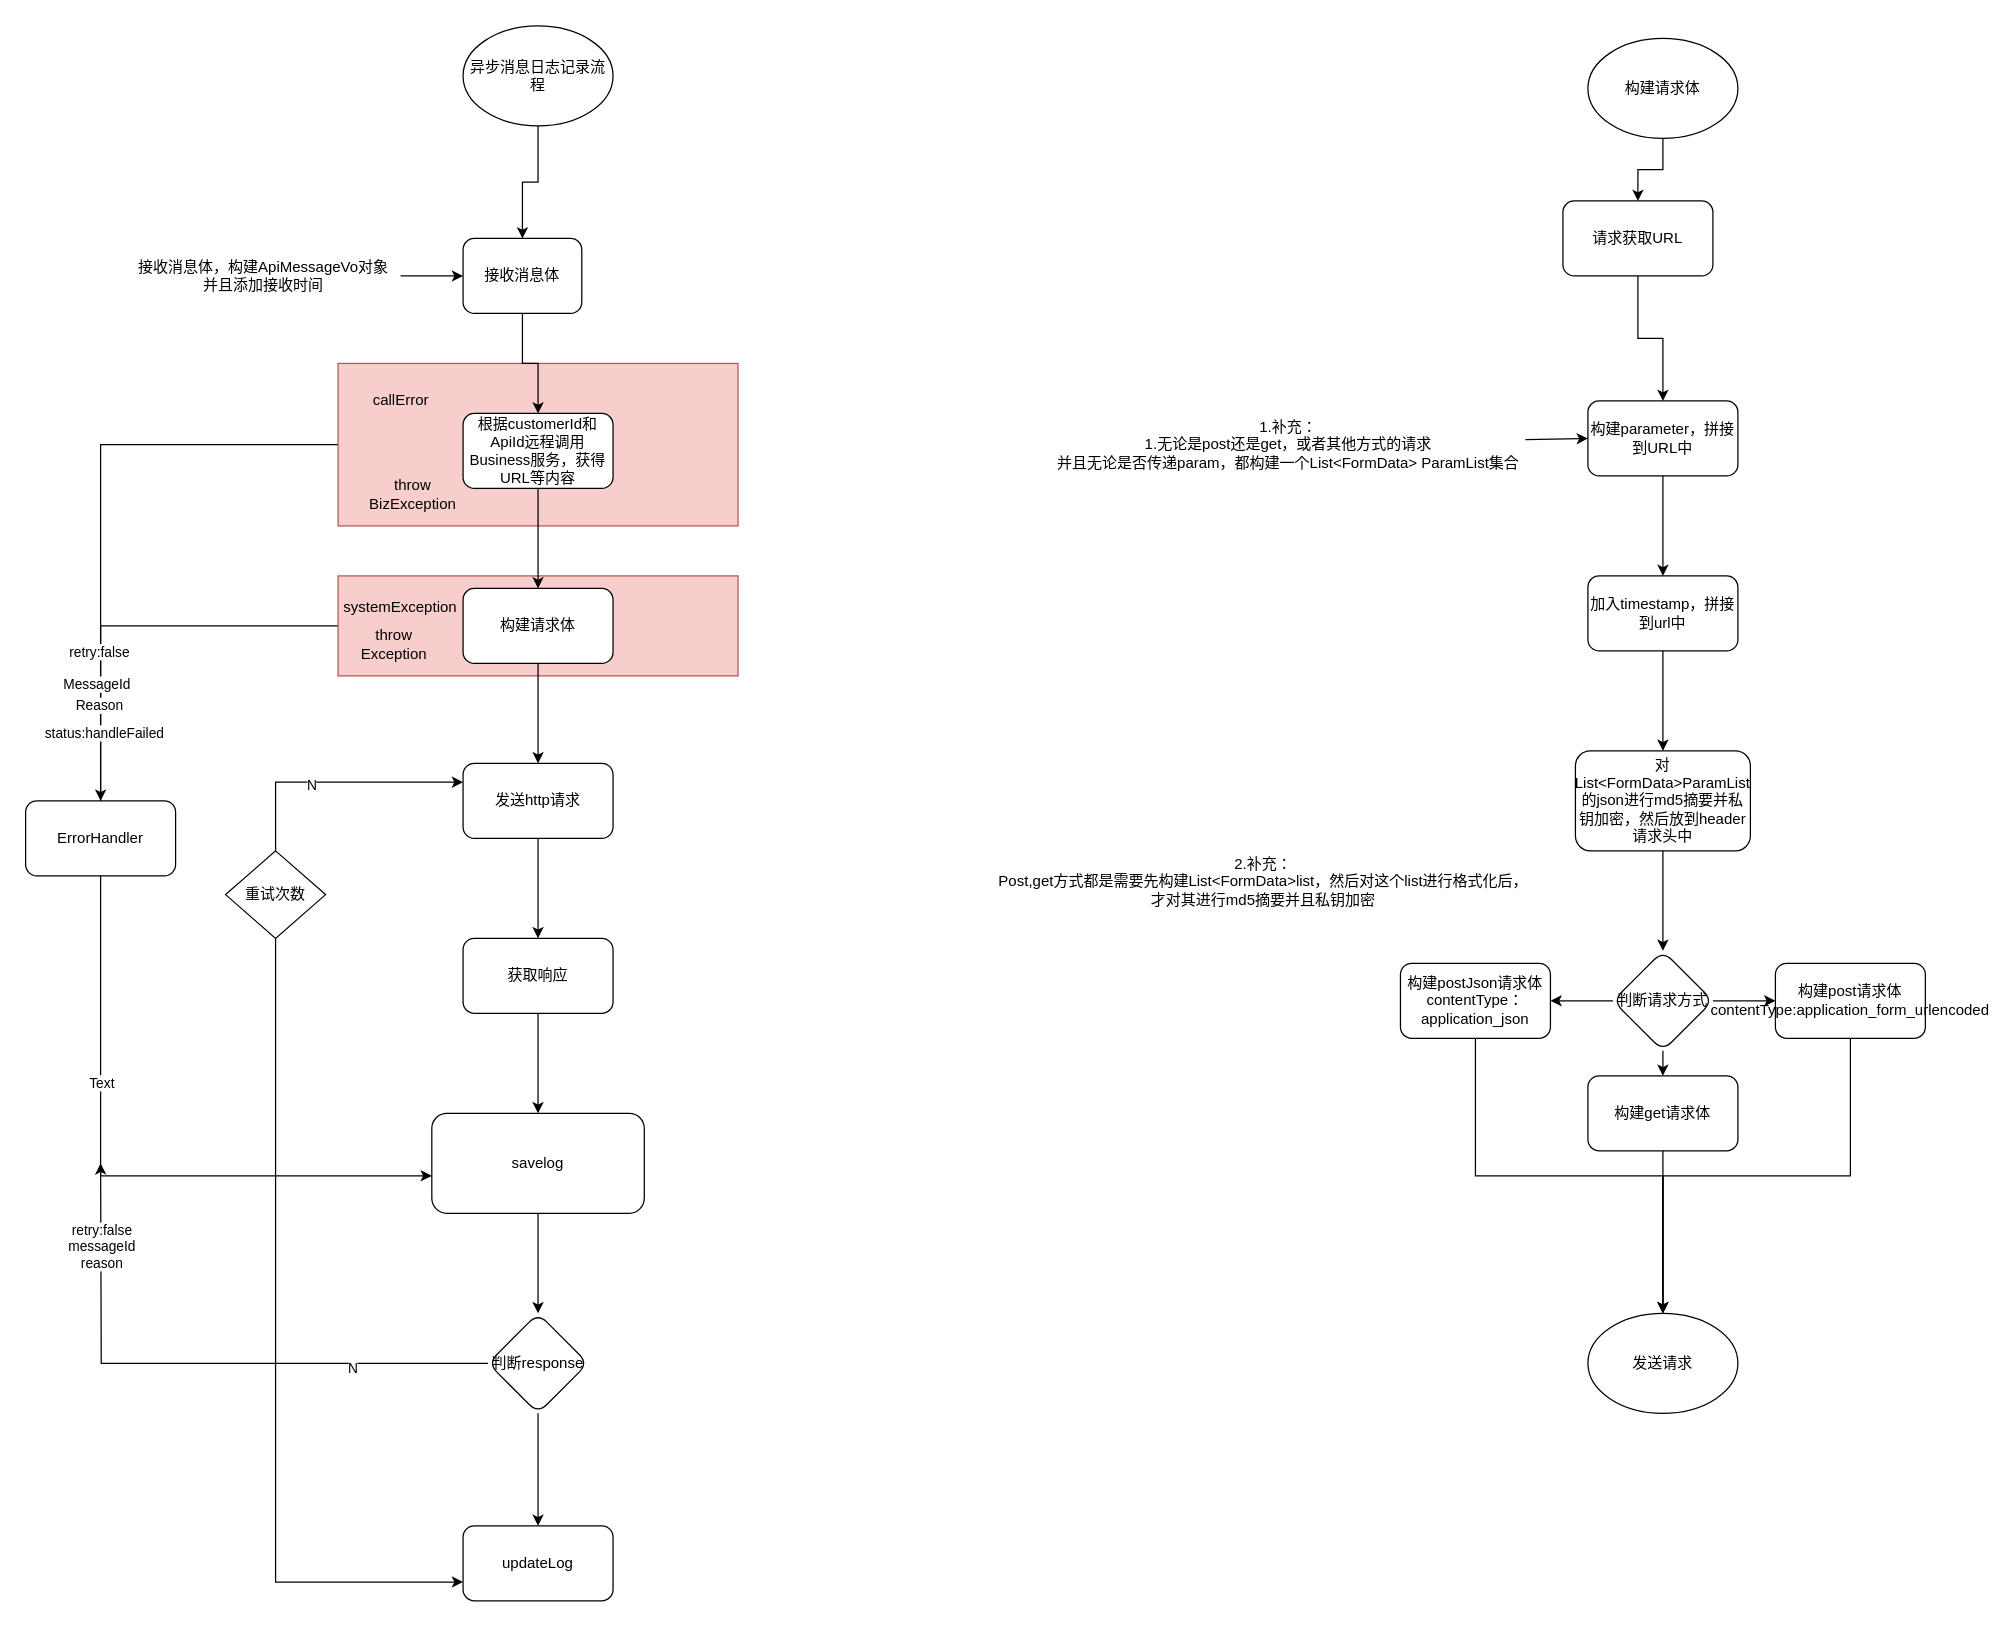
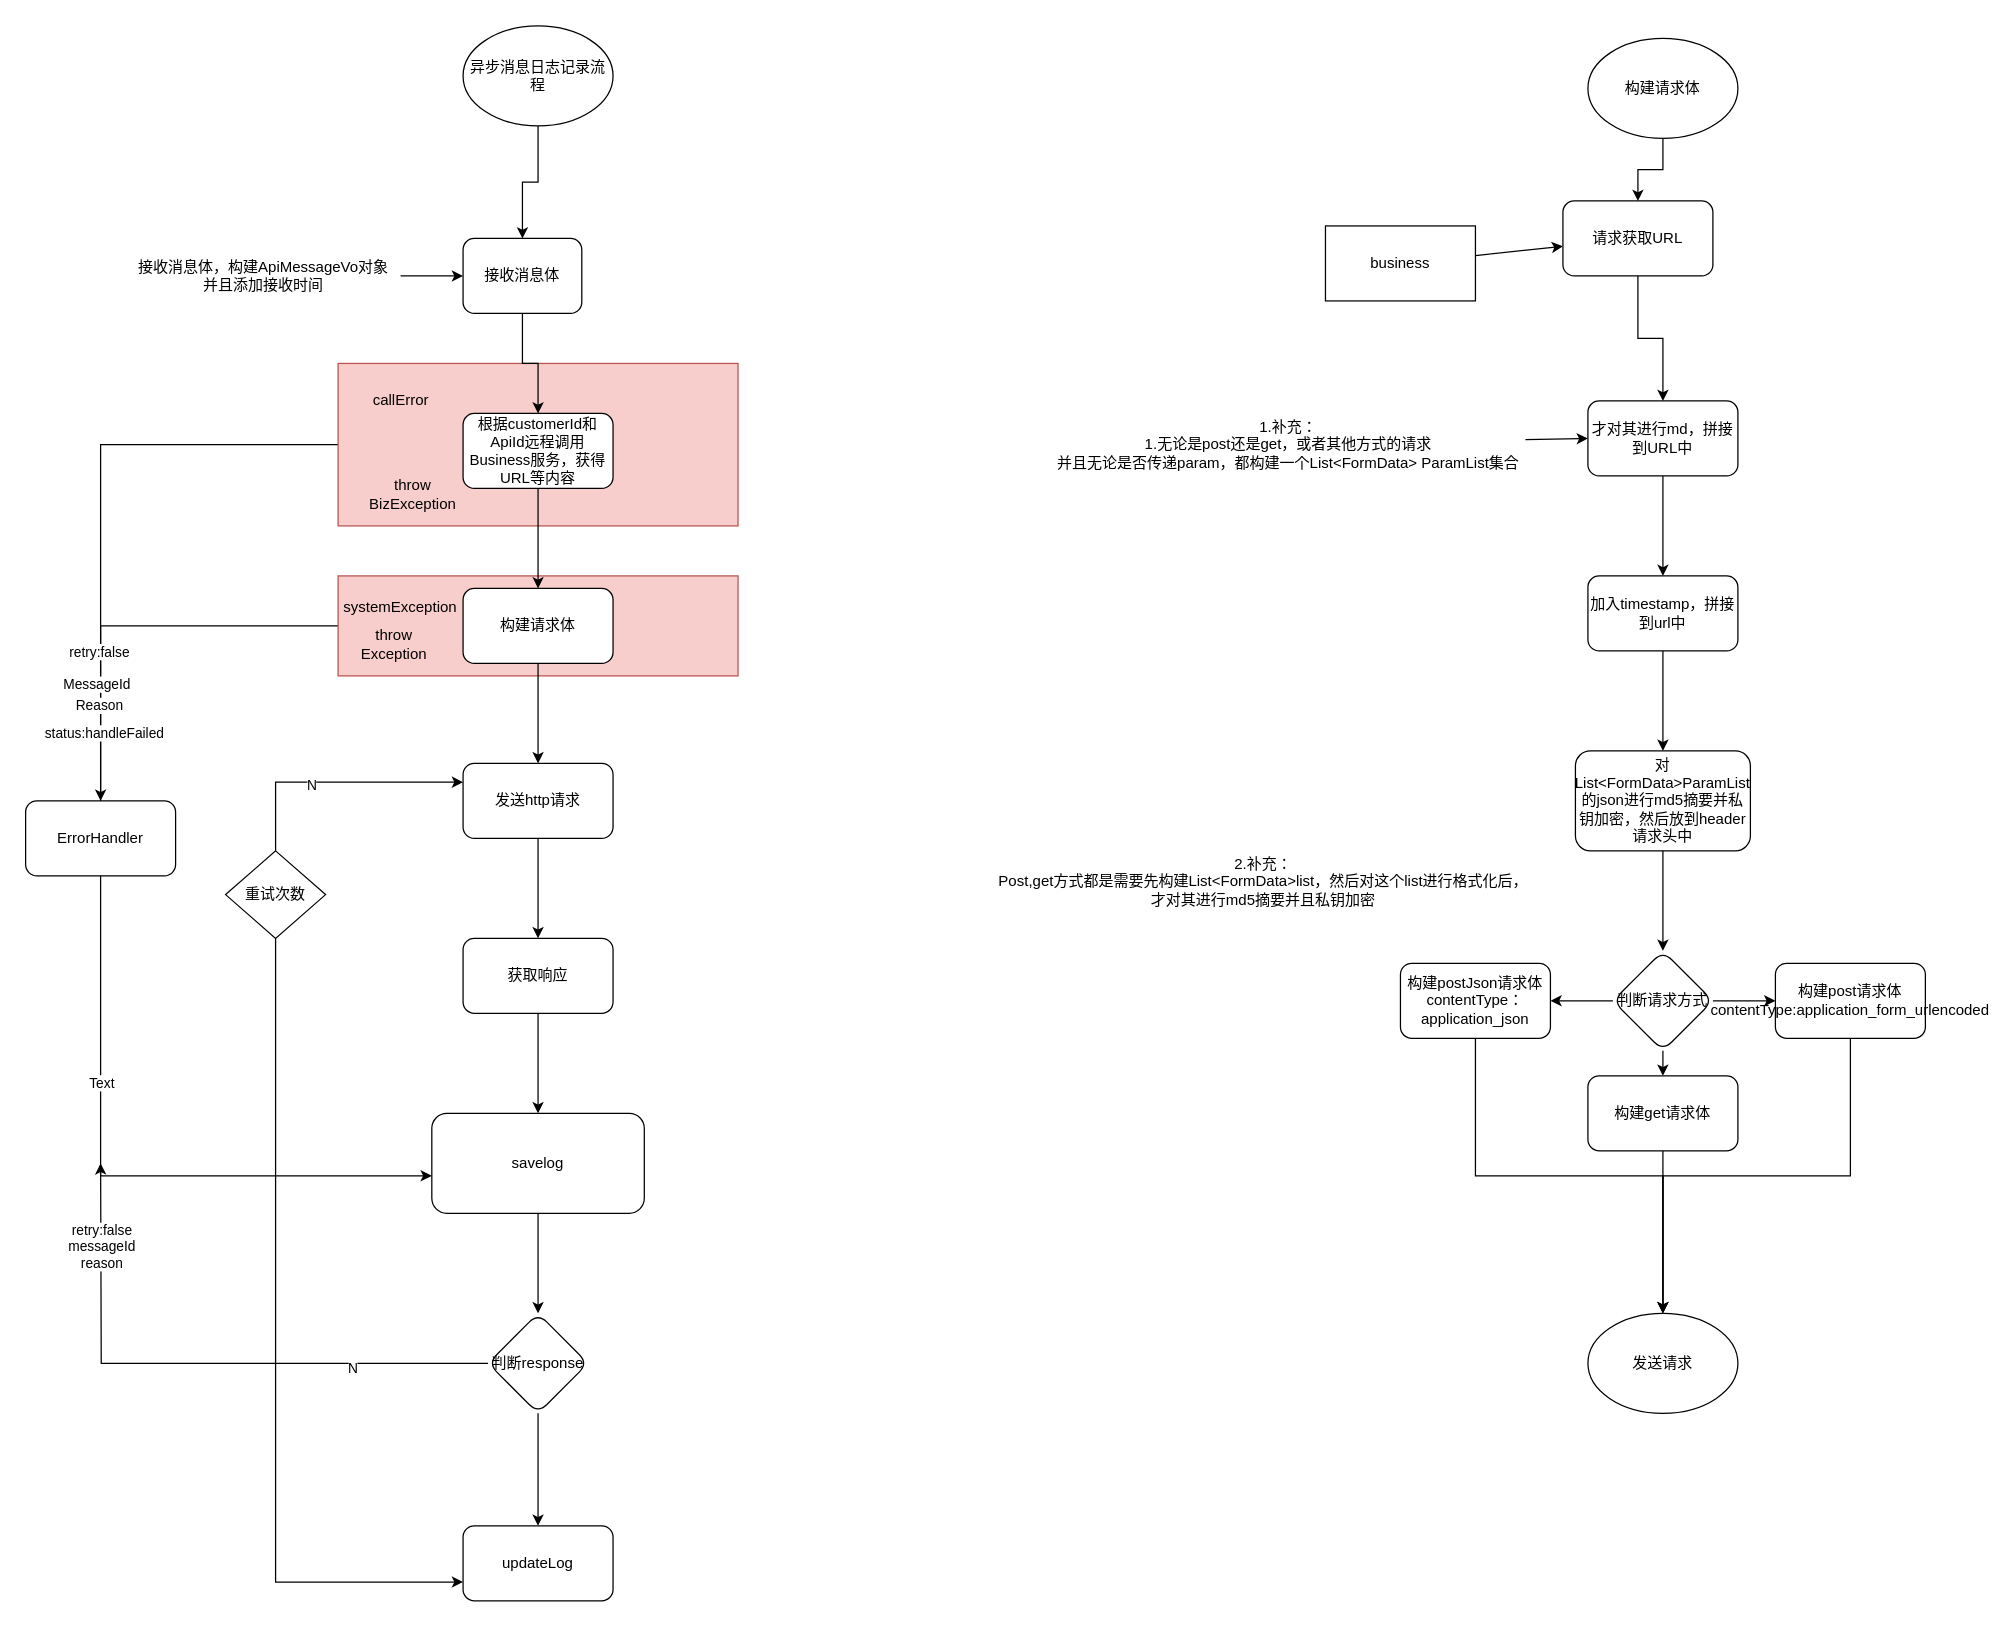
edge "business" -> "请求获取URL": added
node "business": added
node "构建parameter，拼接到URL中": label "构建parameter，拼接到URL中" -> "才对其进行md，拼接到URL中"
